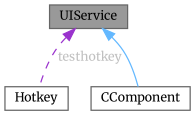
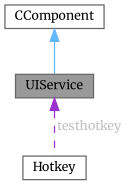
edge "CComponent" -> "UIService": reversed
